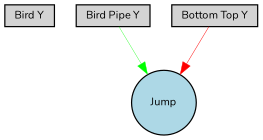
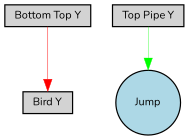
node "Bird Pipe Y": label "Bird Pipe Y" -> "Top Pipe Y"
edge "Bottom Top Y" -> "Jump": now "Bottom Top Y" -> "Bird Y"
